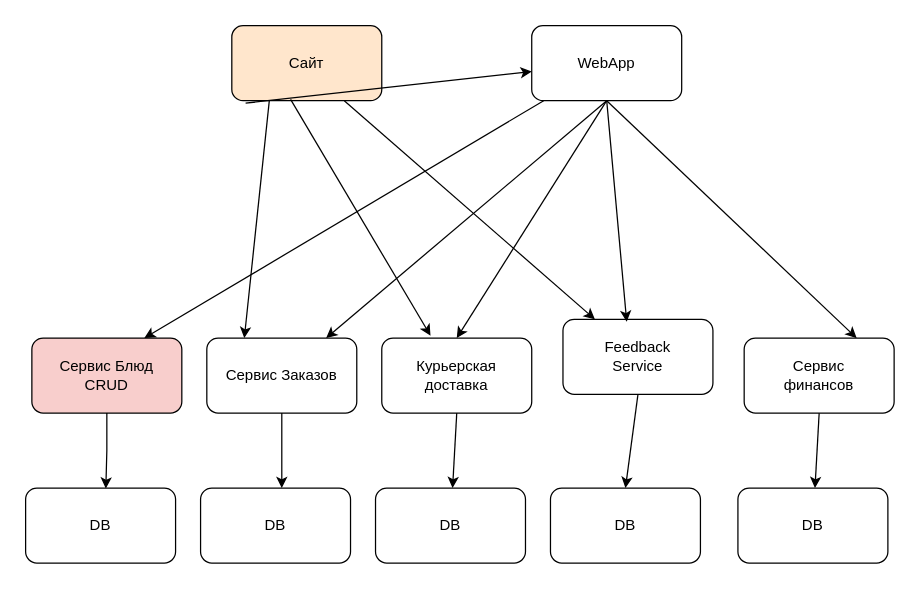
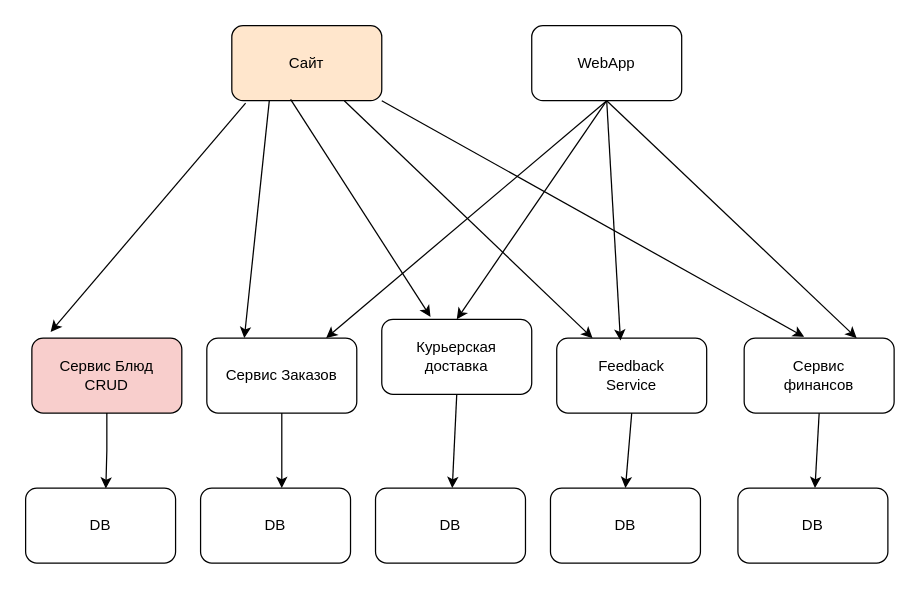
edge "Сайт" -> "WebApp": now "Сайт" -> "Сервис Блюд CRUD"
edge "WebApp" -> "Сервис Блюд CRUD": removed
edge "Сайт" -> "Сервис финансов": added
node "Feedback Service": moved (638, 357) -> (632, 376)
node "Курьерская доставка": moved (457, 376) -> (457, 357)
